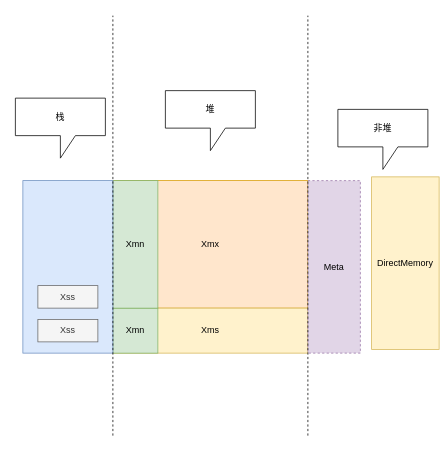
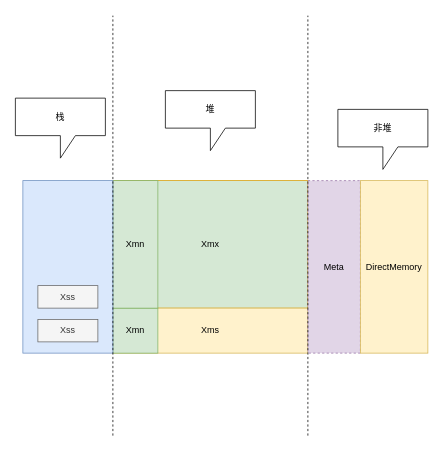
node "Xmx": fillcolor #ffe6cc -> #d5e8d4
node "DirectMemory": moved (405, 263) -> (394, 267)
